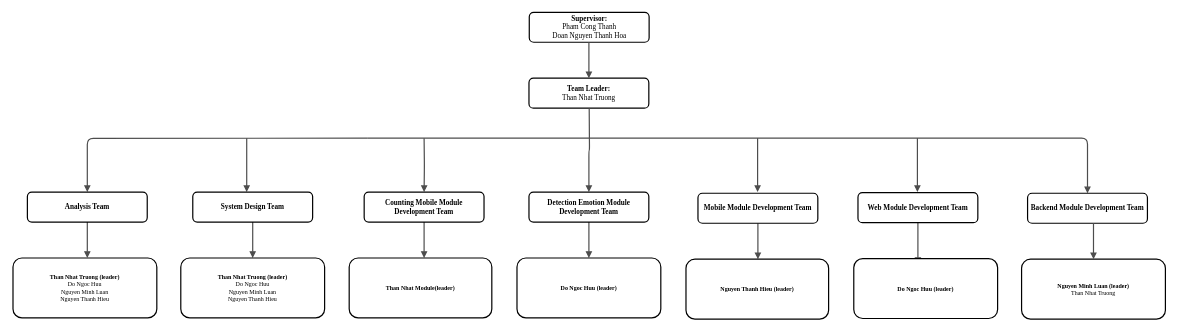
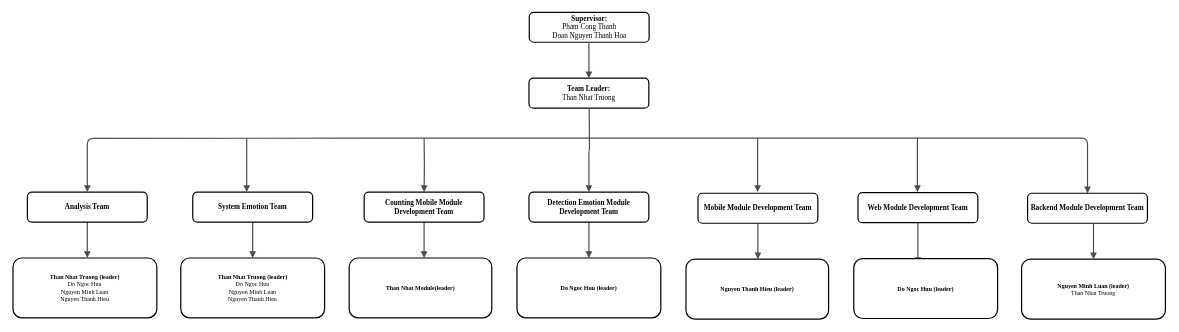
node "System Design Team": label "System Design Team" -> "System Emotion Team"
